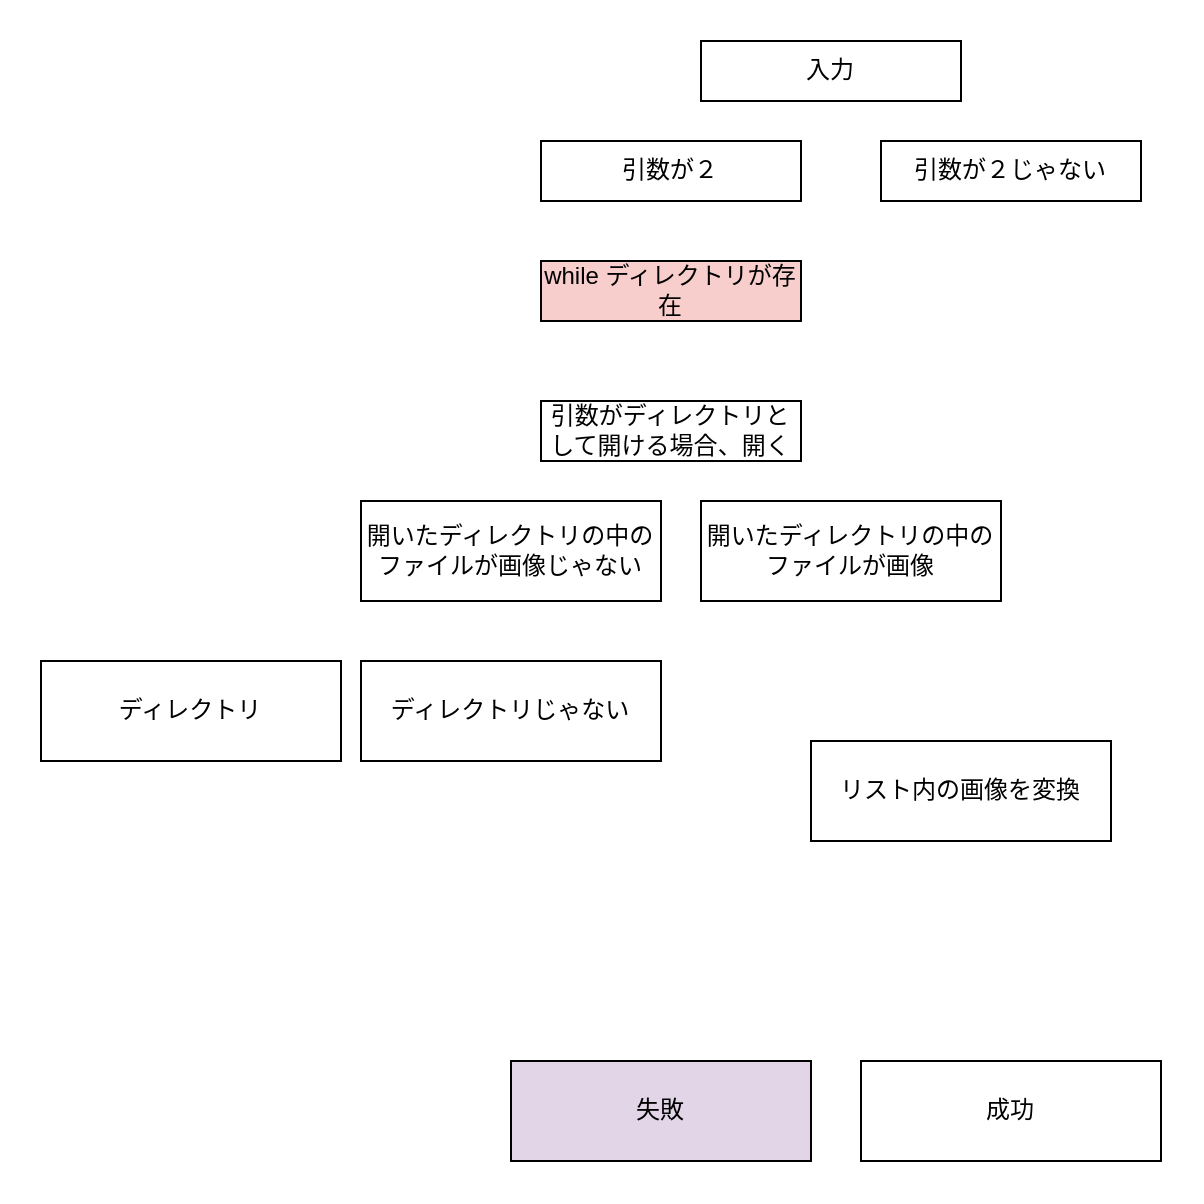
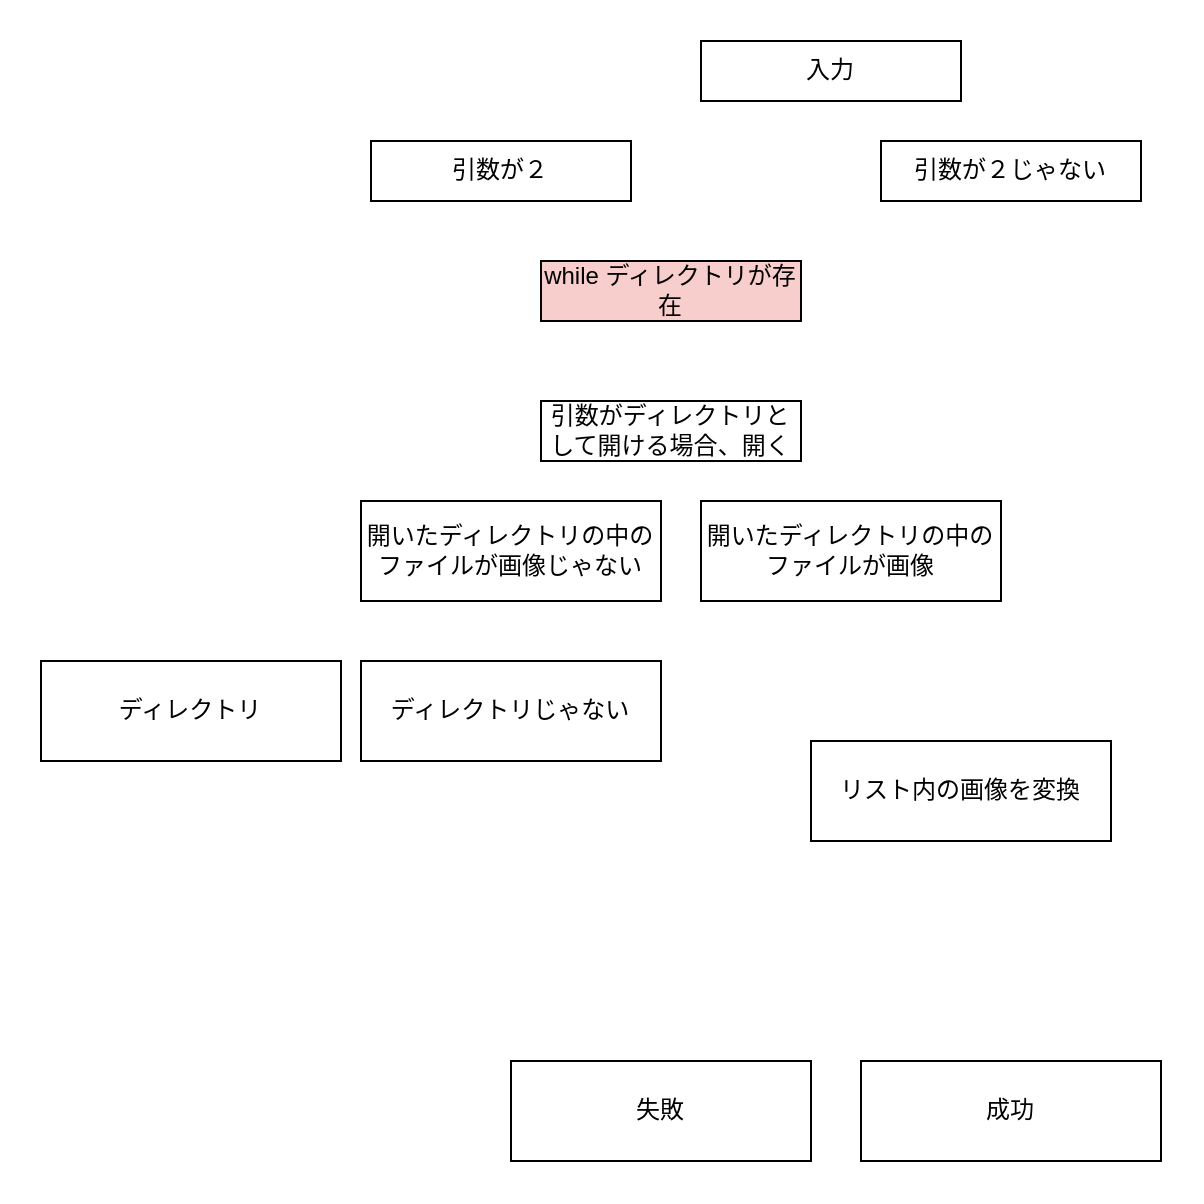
node "引数が２": moved (671, 171) -> (501, 171)
node "失敗": fillcolor #e1d5e7 -> #ffffff
